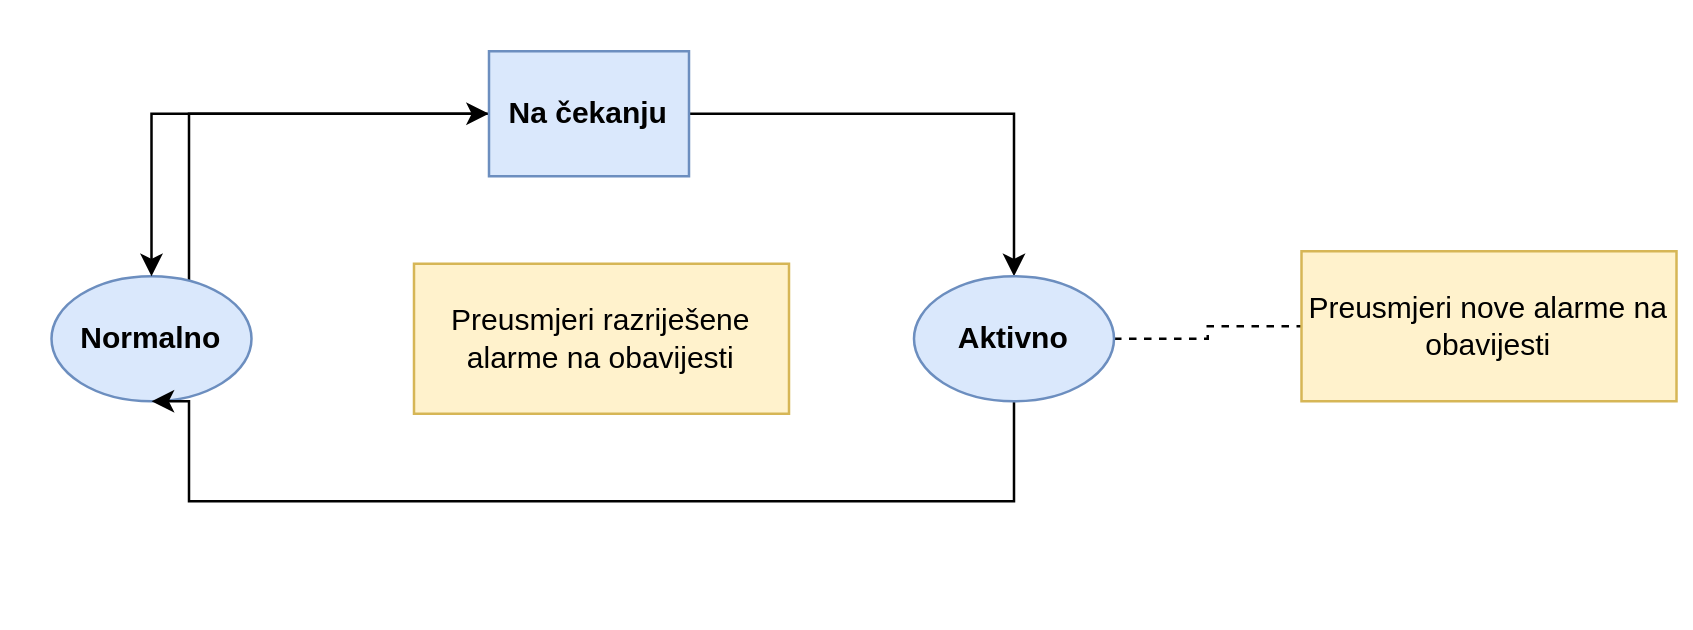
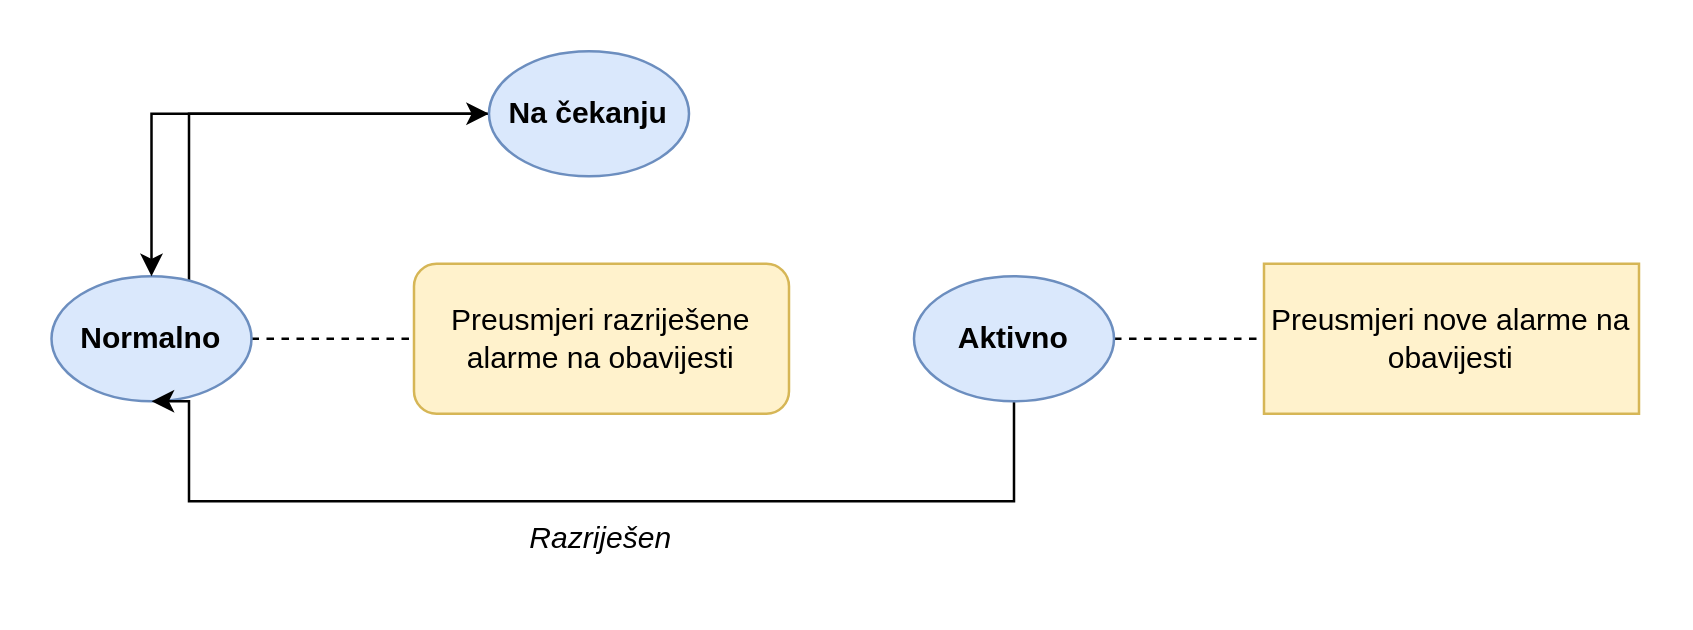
node "Na čekanju": shape rectangle -> ellipse
edge "Na čekanju" -> "Aktivno": removed
node "Preusmjeri nove alarme na obavijesti": moved (1489, 326) -> (1451, 339)
edge "Normalno" -- "Preusmjeri razriješene alarme na obavijesti": added
node "Preusmjeri razriješene alarme na obavijesti": shape rectangle -> rounded rectangle
node "Razriješen": added
